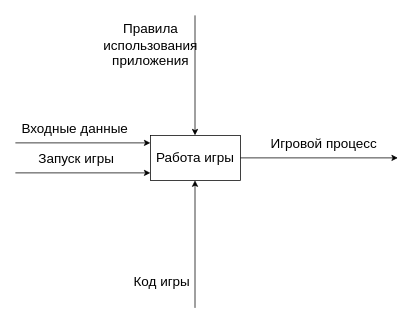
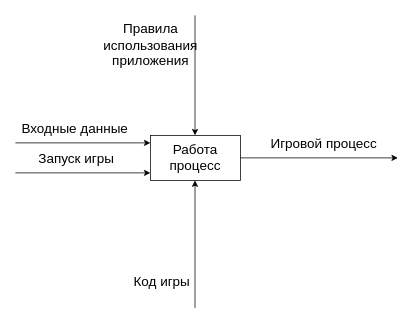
node "Работа игры": label "Работа игры" -> "Работа процесс"
